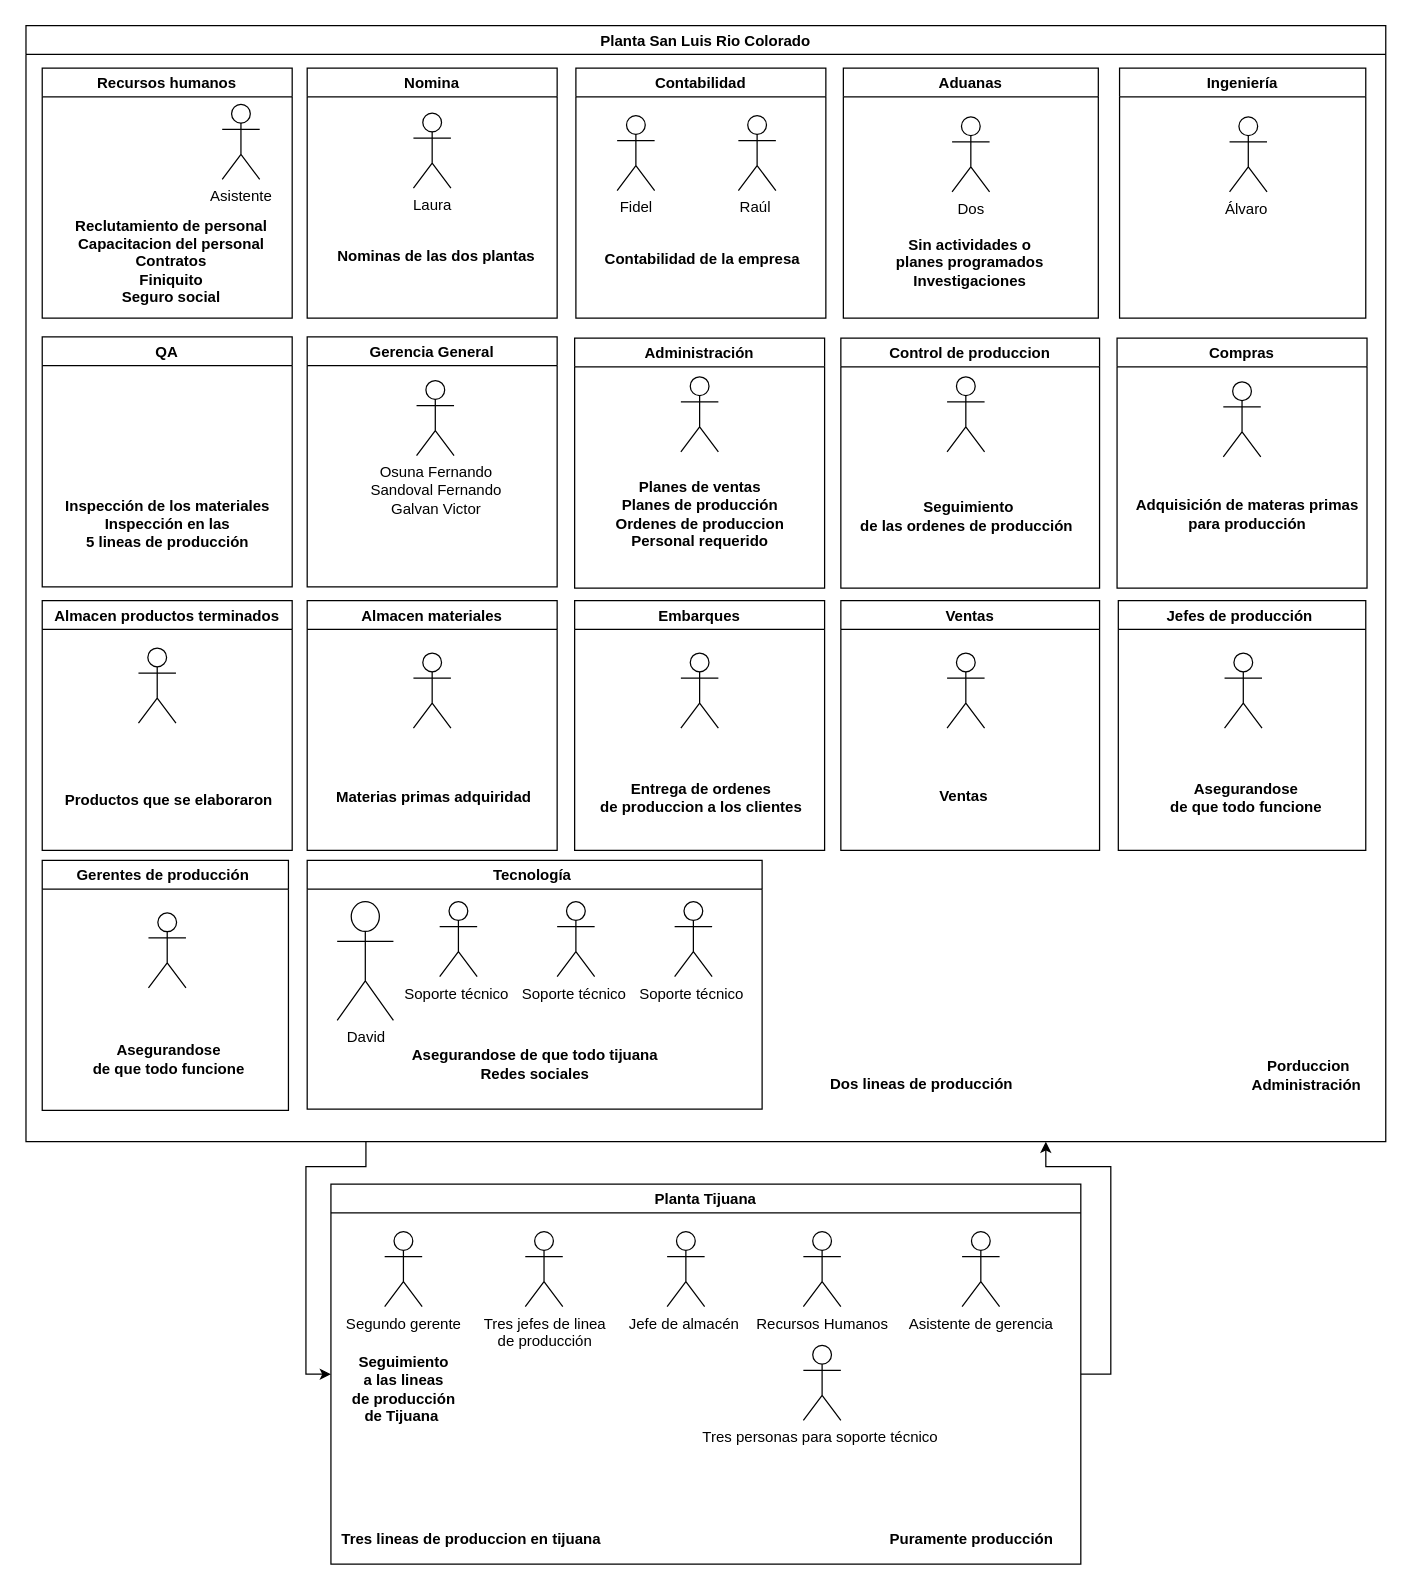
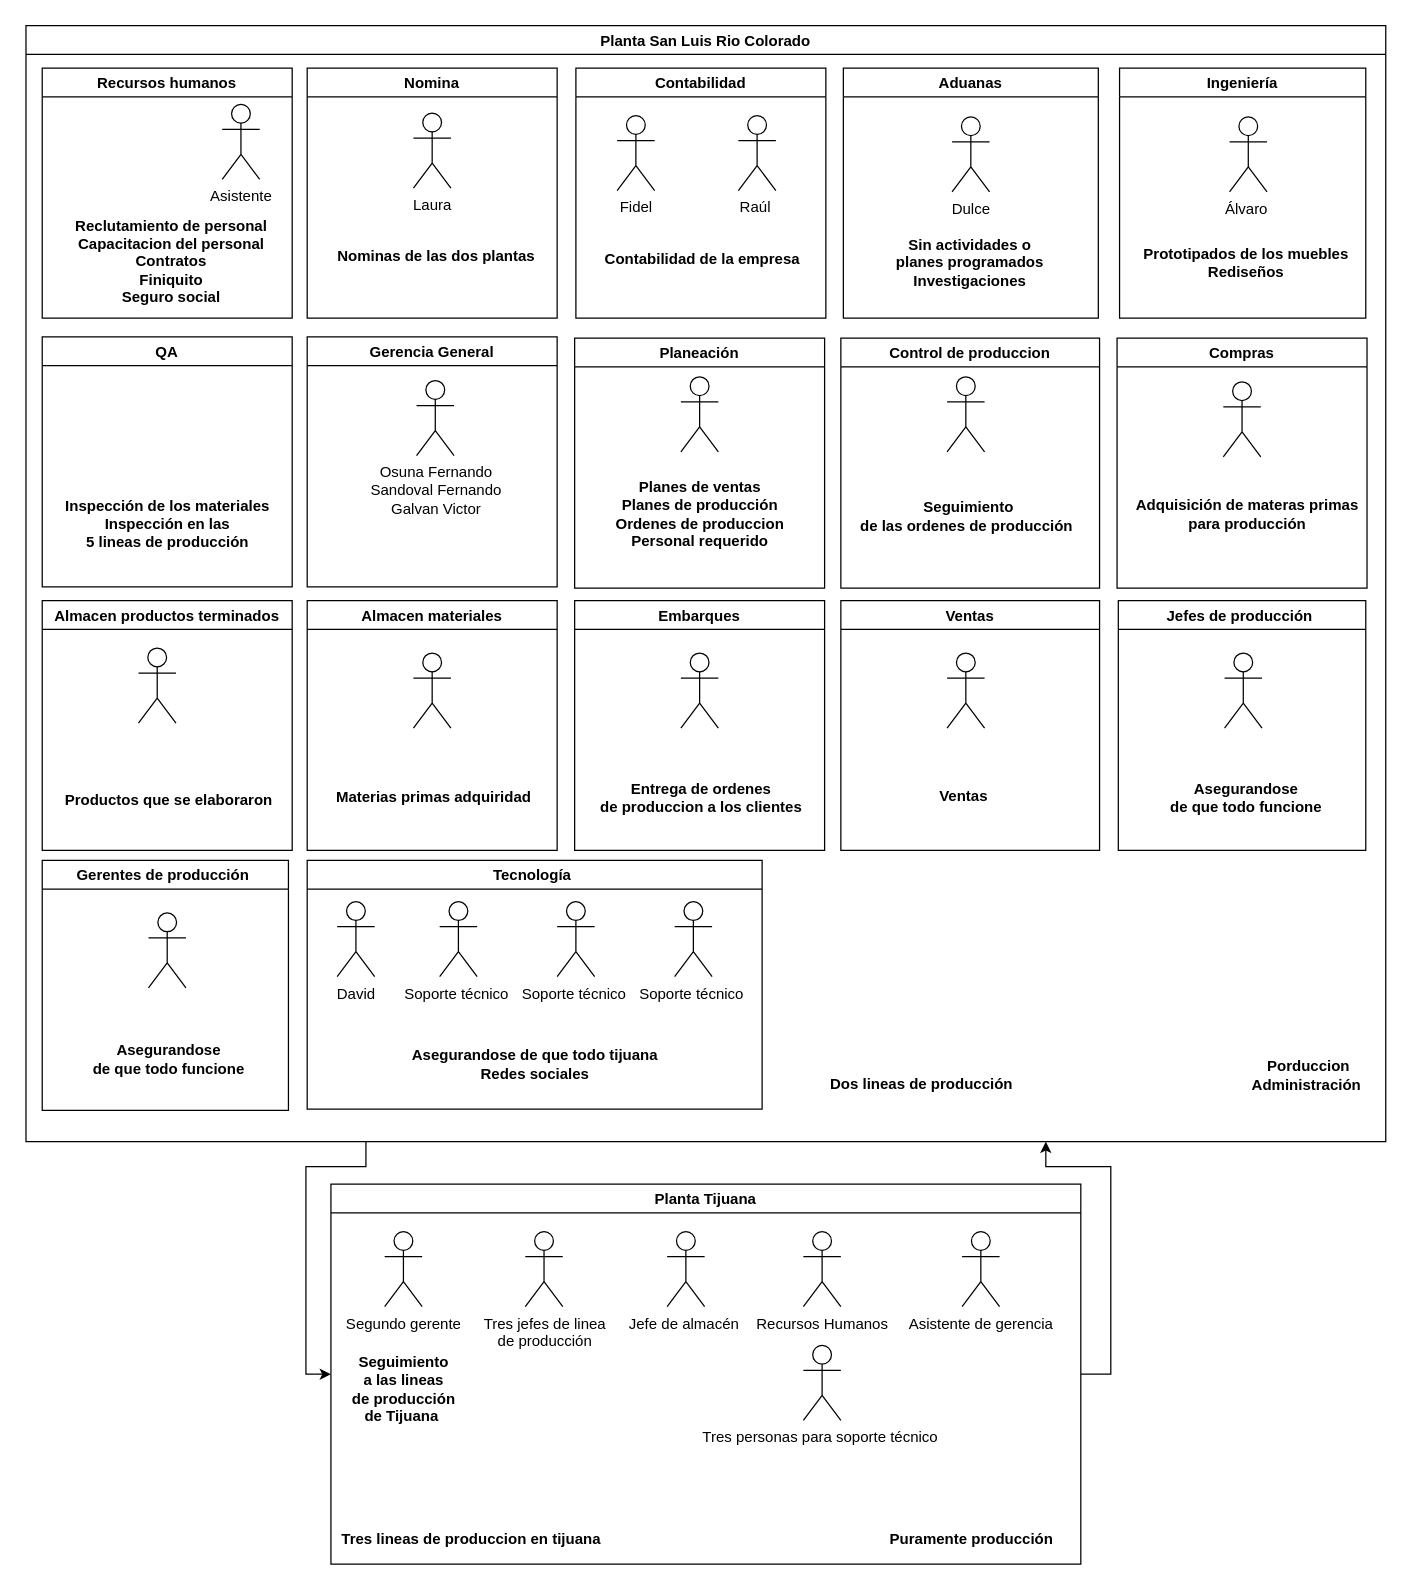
node "Dos": label "Dos" -> "Dulce"
node "Prototipados de los muebles Rediseños": added
node "Administración": label "Administración" -> "Planeación"
node "David": size 56x119 -> 38x75
